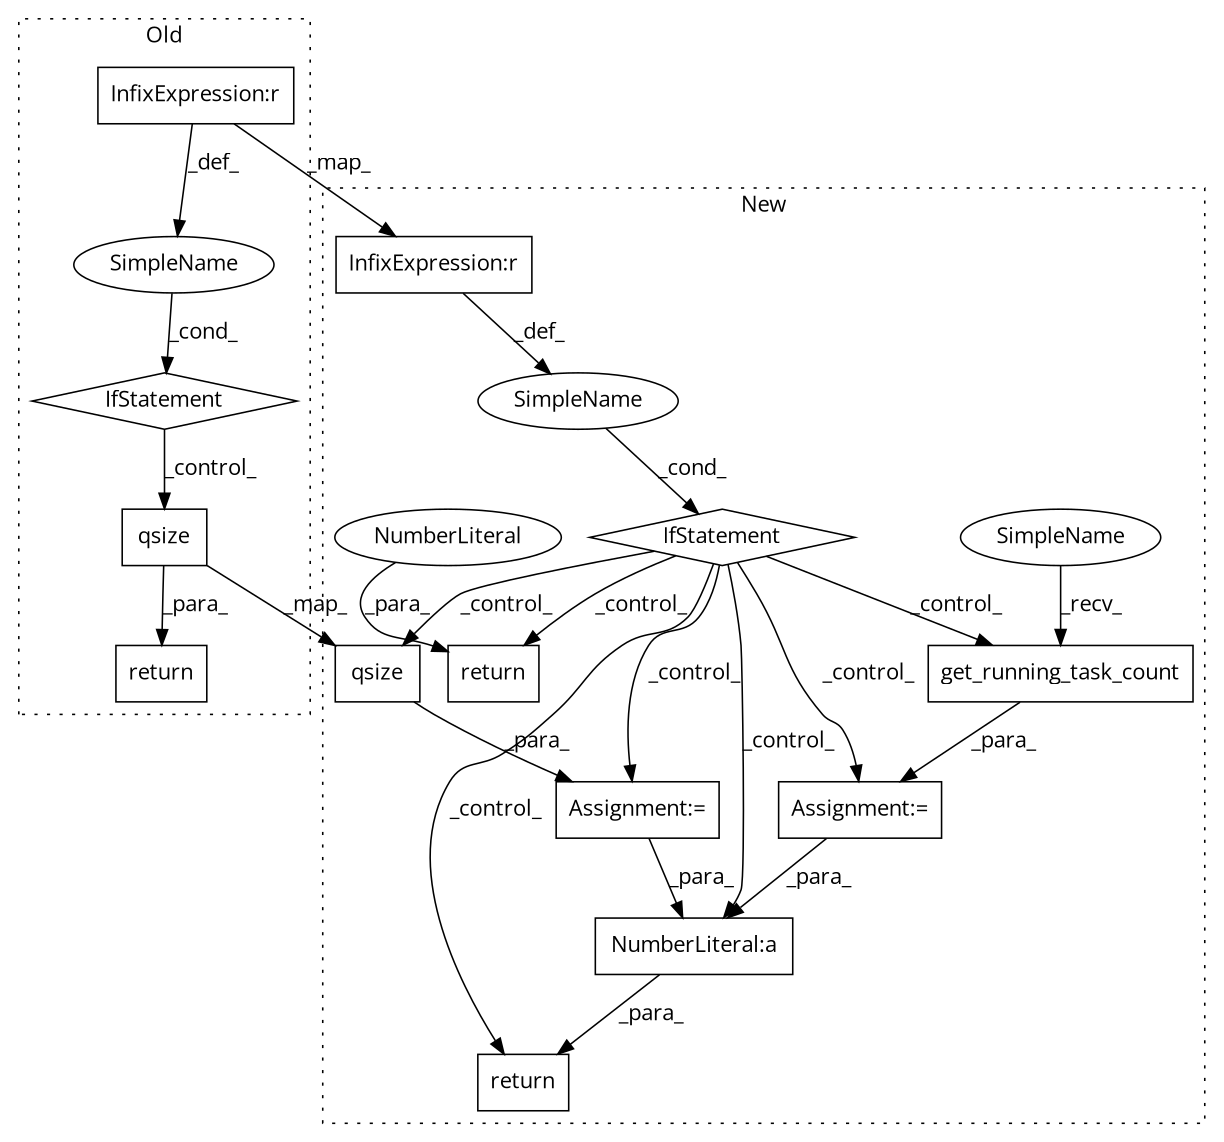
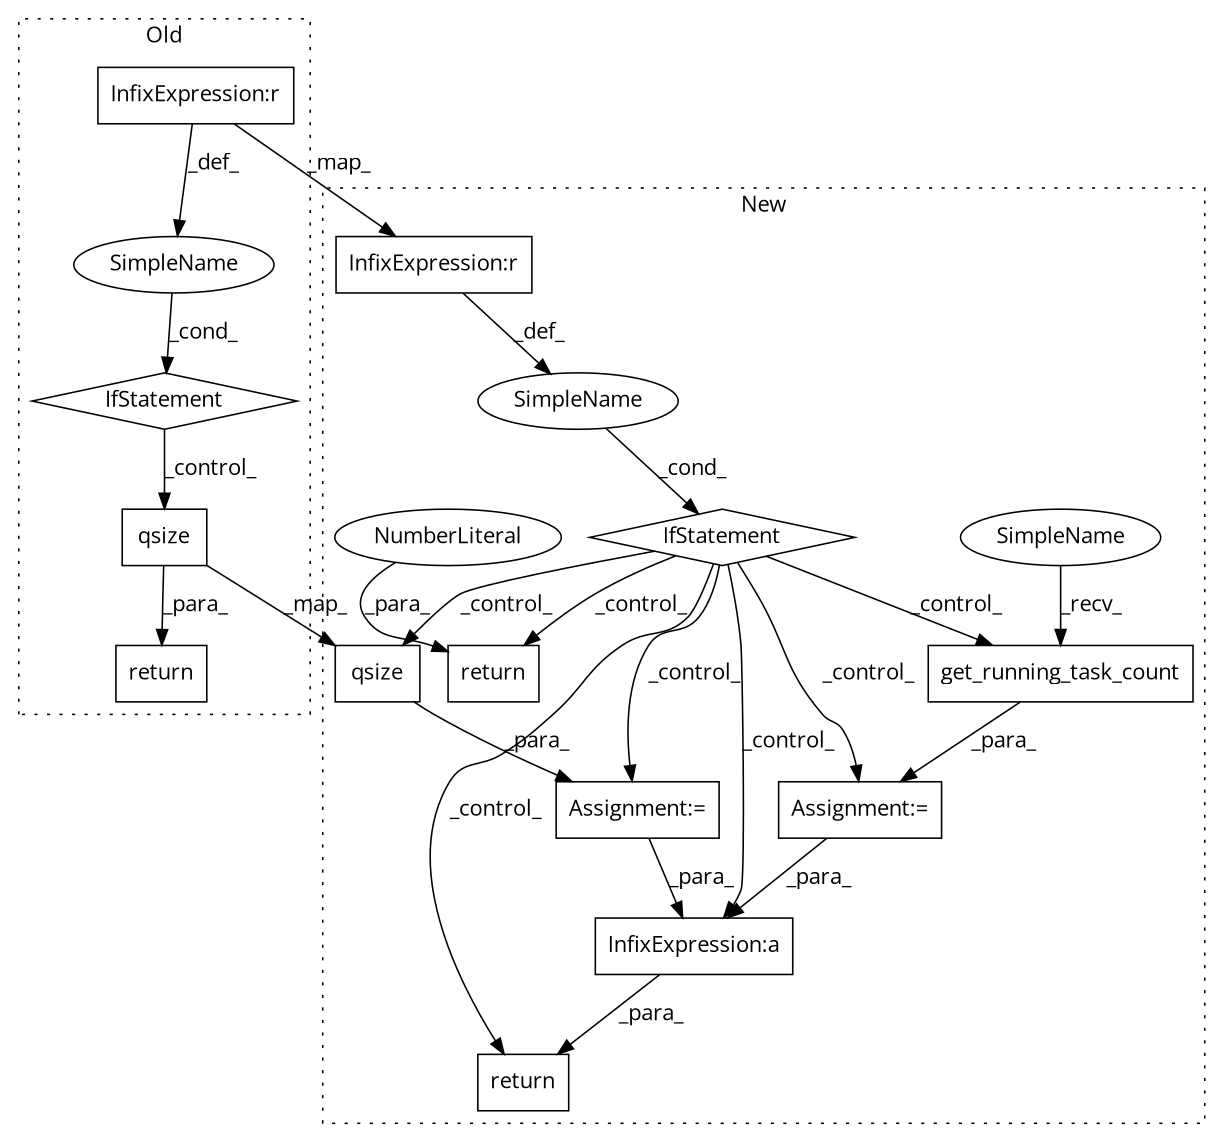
node "NumberLiteral:a": label "NumberLiteral:a" -> "InfixExpression:a"
